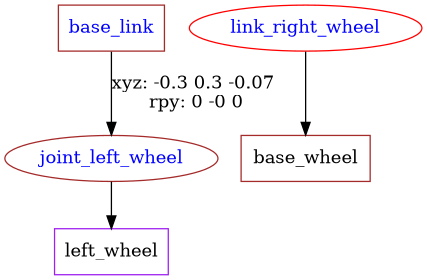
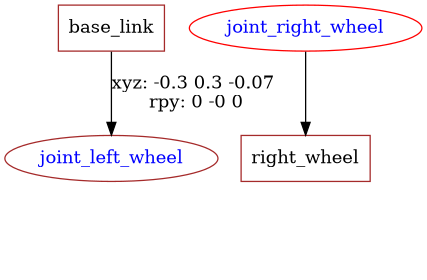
node "base_link": fontcolor blue -> black
node "link_right_wheel": label "link_right_wheel" -> "joint_right_wheel"
node "base_wheel": label "base_wheel" -> "right_wheel"
node "left_wheel": removed
